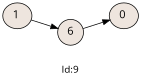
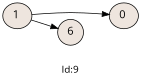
edge "6" -> "0": now "1" -> "0"
